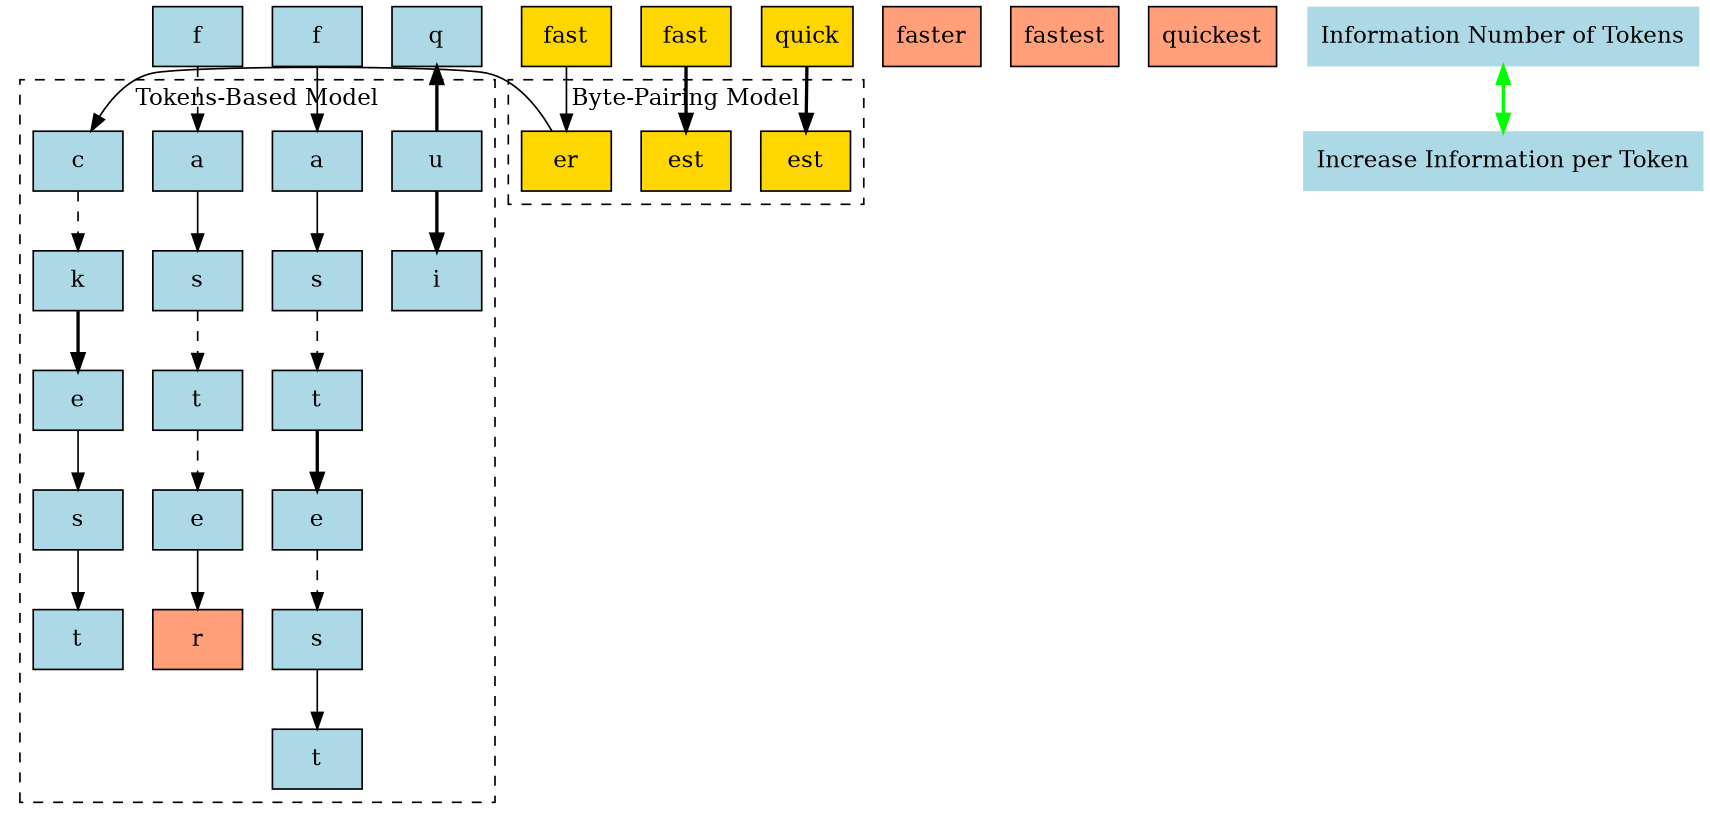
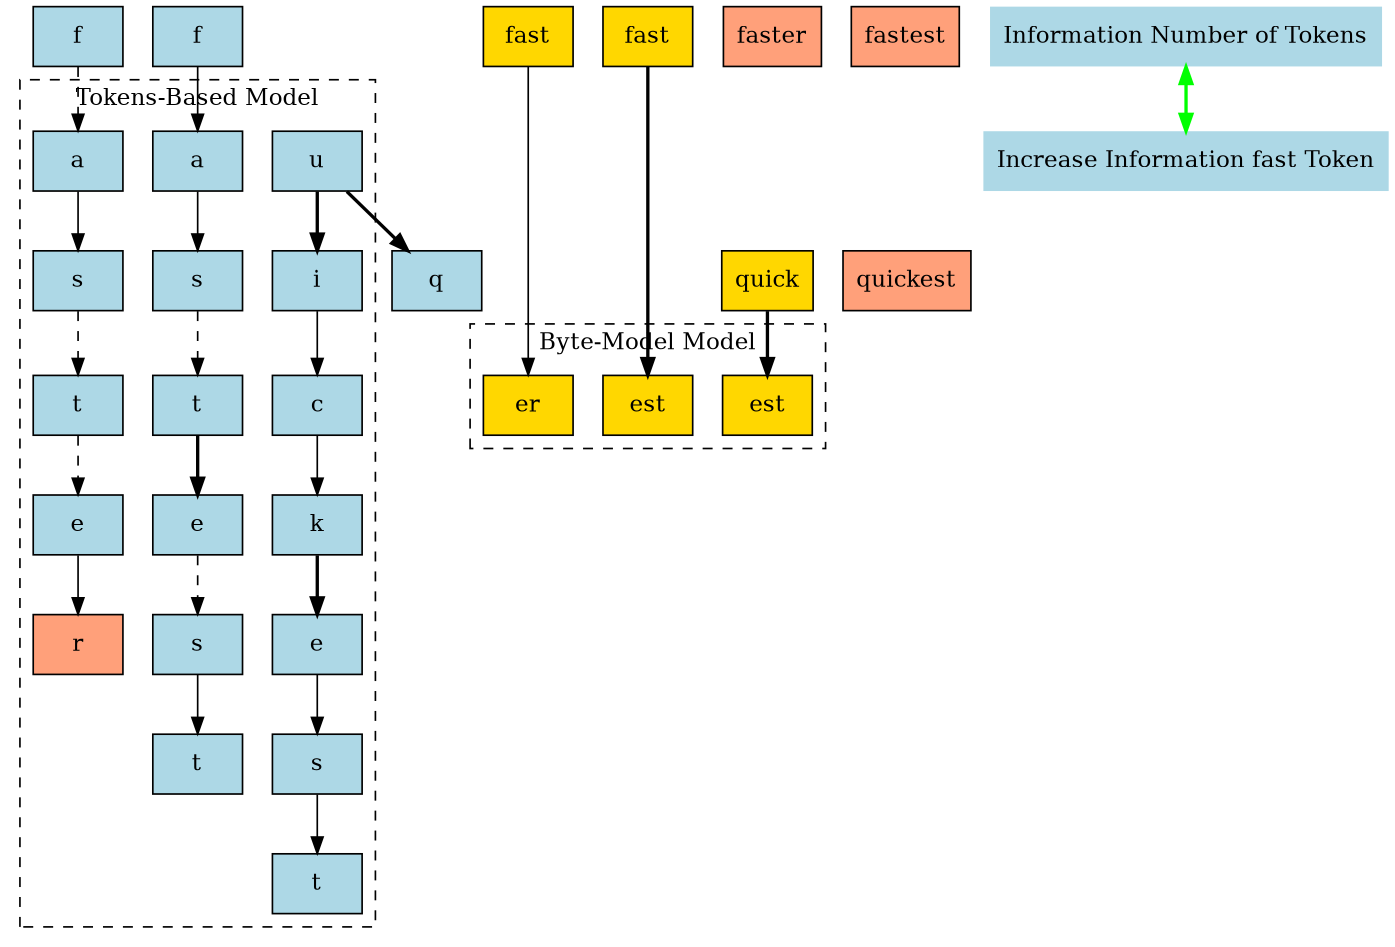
edge "er" -> "c": now "i" -> "c"
cluster "Byte-Pairing Model": label "Byte-Pairing Model" -> "Byte-Model Model"
node "Increase Information per Token": label "Increase Information per Token" -> "Increase Information fast Token"
edge "c" -> "k": style dashed -> solid
